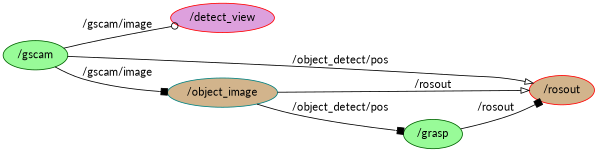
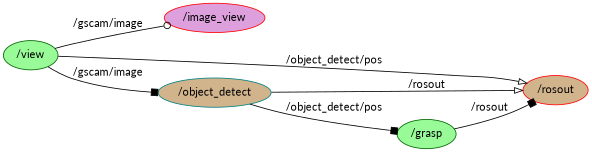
node "/detect_view": label "/detect_view" -> "/image_view"
node "/gscam": label "/gscam" -> "/view"
node "/object_image": label "/object_image" -> "/object_detect"
